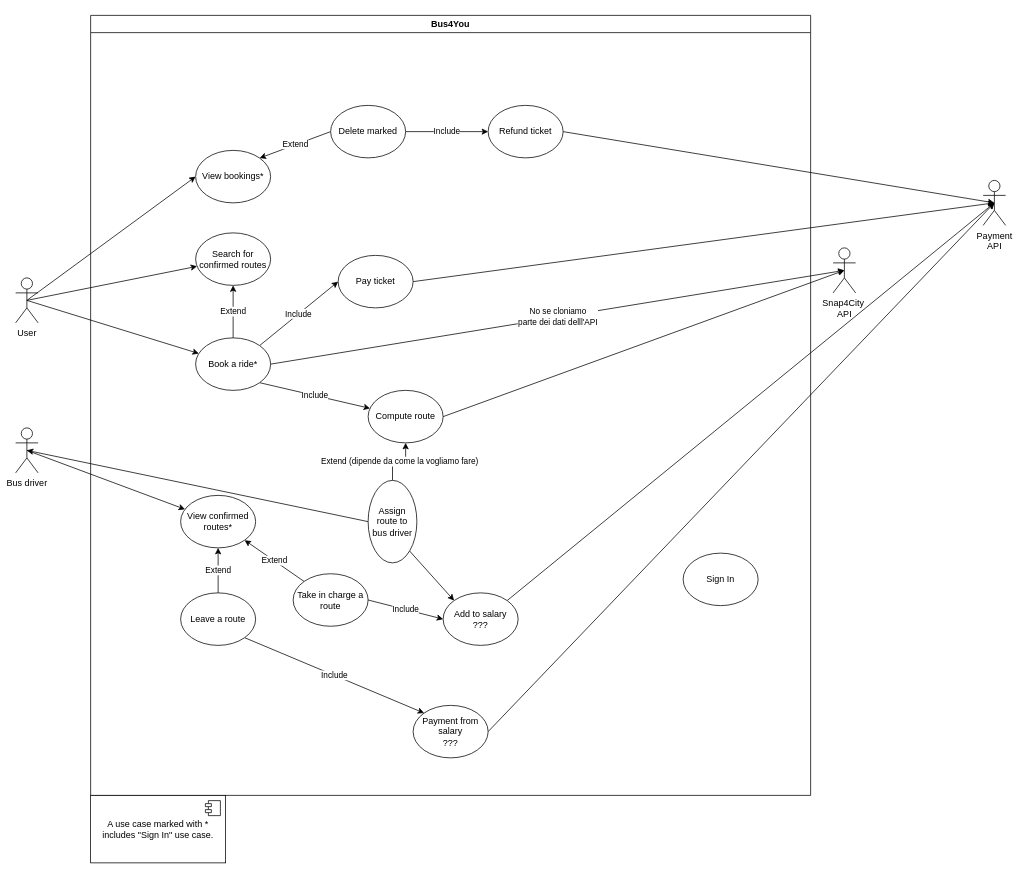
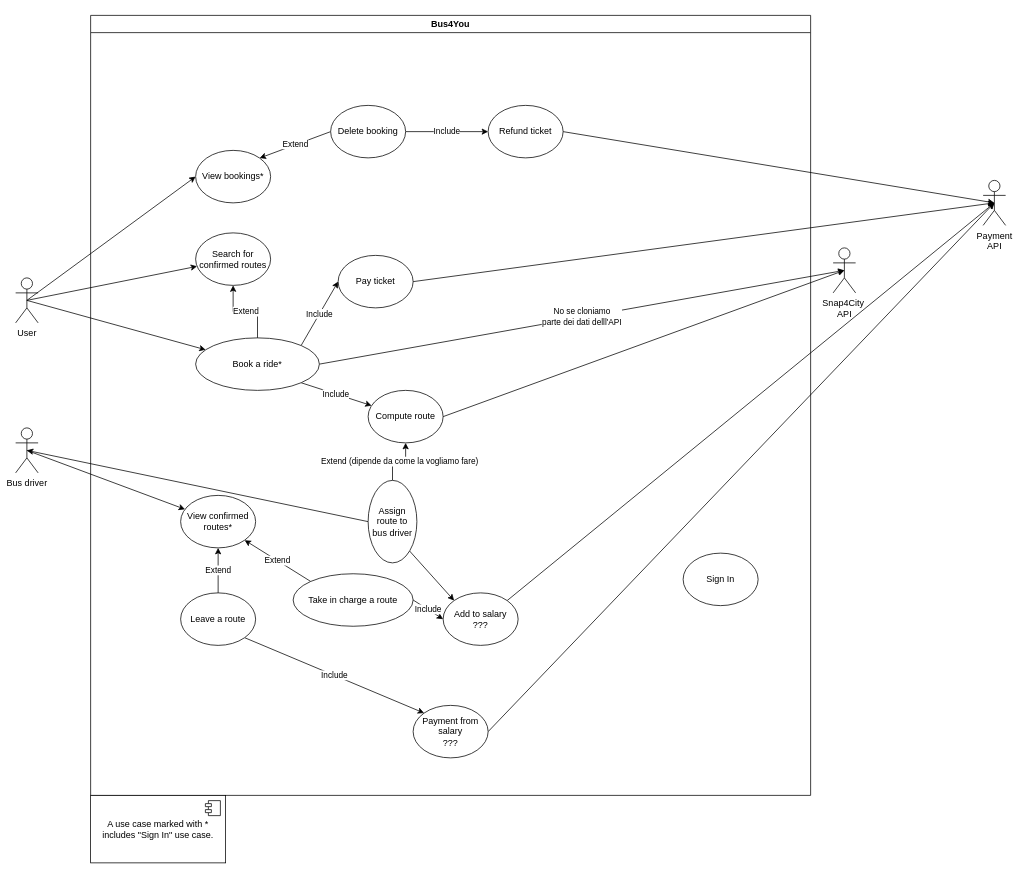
node "Delete marked": label "Delete marked" -> "Delete booking"
node "Book a ride*": size 75x53 -> 124x53
node "Take in charge a route": size 75x53 -> 120x53
